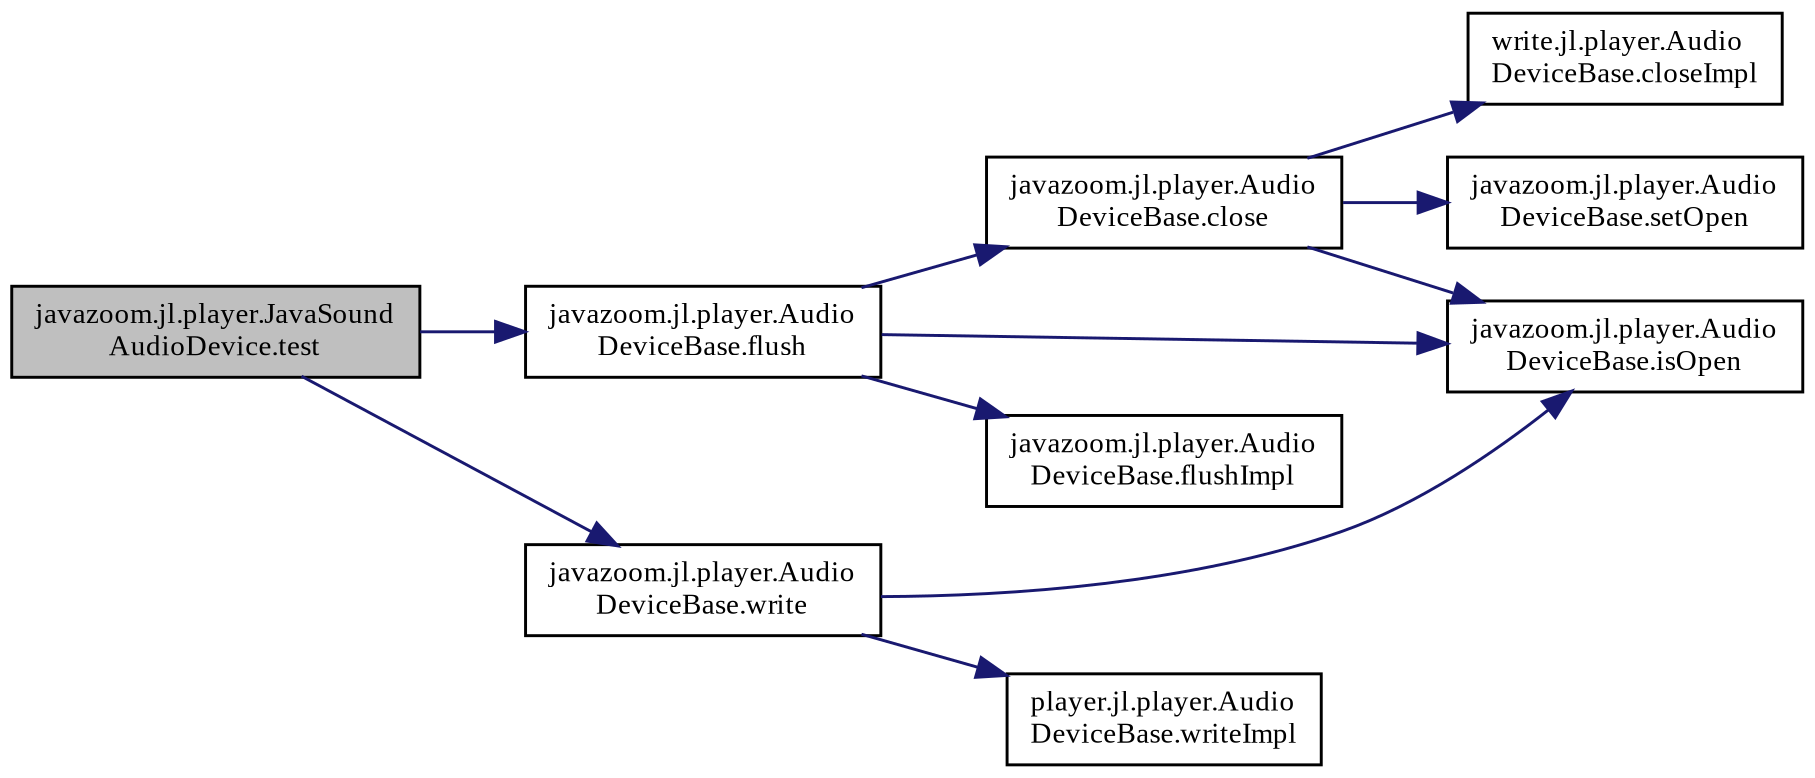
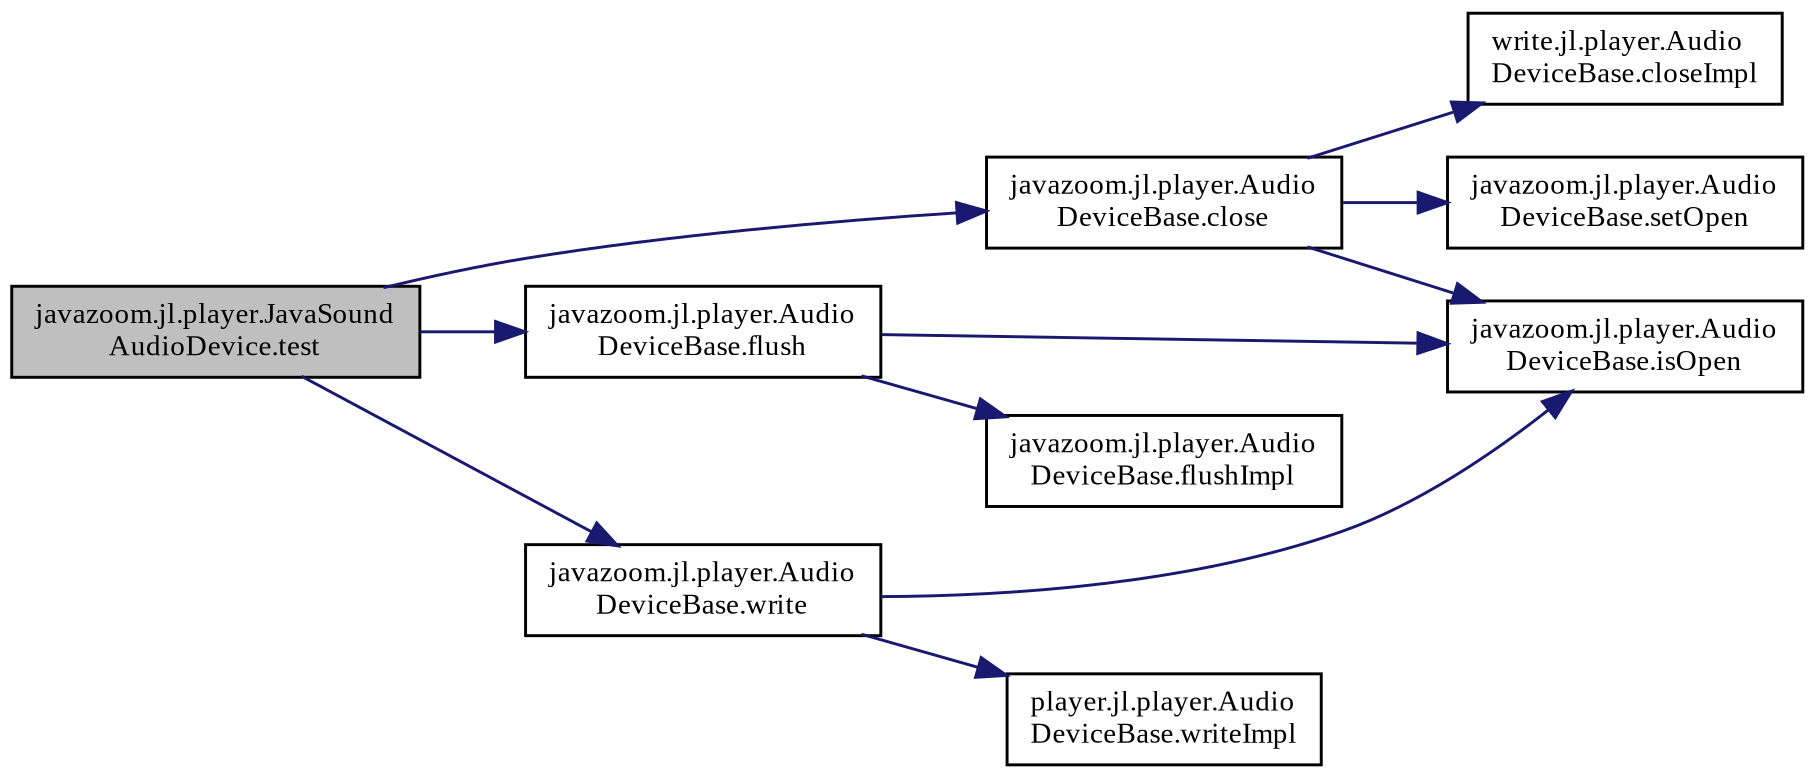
edge "javazoom.jl.player.Audio DeviceBase.flush" -> "javazoom.jl.player.Audio DeviceBase.close": now "javazoom.jl.player.JavaSound AudioDevice.test" -> "javazoom.jl.player.Audio DeviceBase.close"
